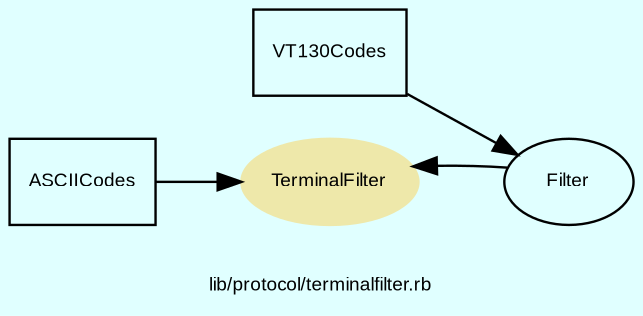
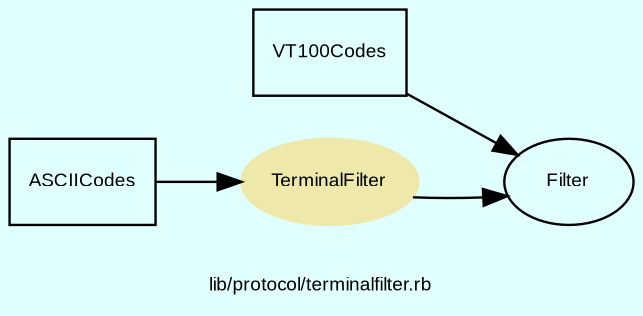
node "VT130Codes": label "VT130Codes" -> "VT100Codes"
edge "Filter" -> "TerminalFilter": reversed
